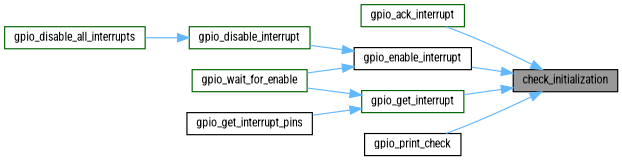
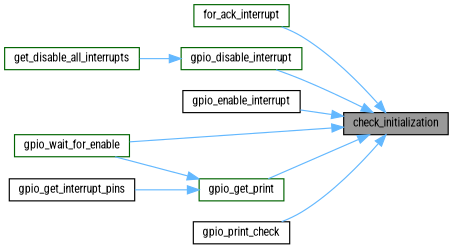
node "gpio_ack_interrupt": label "gpio_ack_interrupt" -> "for_ack_interrupt"
node "gpio_disable_all_interrupts": label "gpio_disable_all_interrupts" -> "get_disable_all_interrupts"
edge "gpio_disable_interrupt" -> "gpio_enable_interrupt": now "gpio_disable_interrupt" -> "check_initialization"
edge "gpio_wait_for_enable" -> "gpio_enable_interrupt": now "gpio_wait_for_enable" -> "check_initialization"
node "gpio_get_interrupt": label "gpio_get_interrupt" -> "gpio_get_print"
